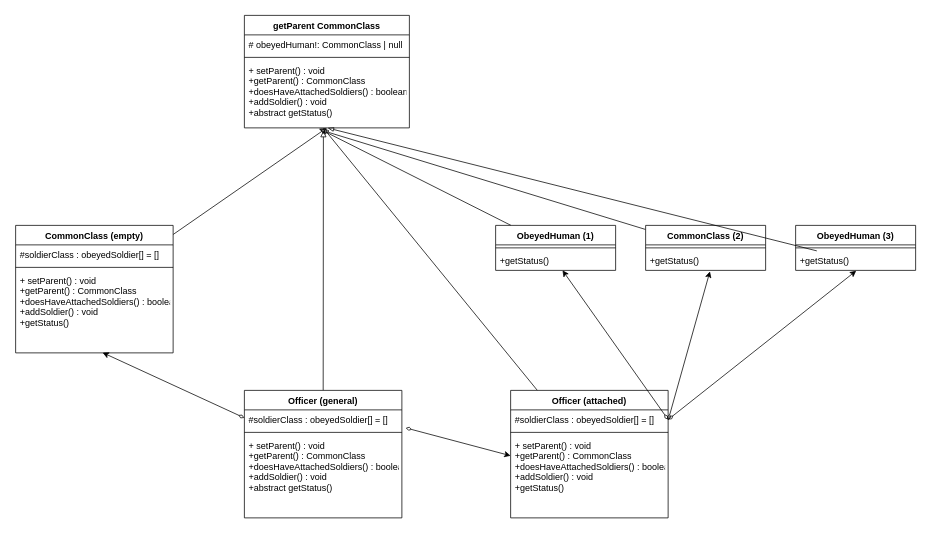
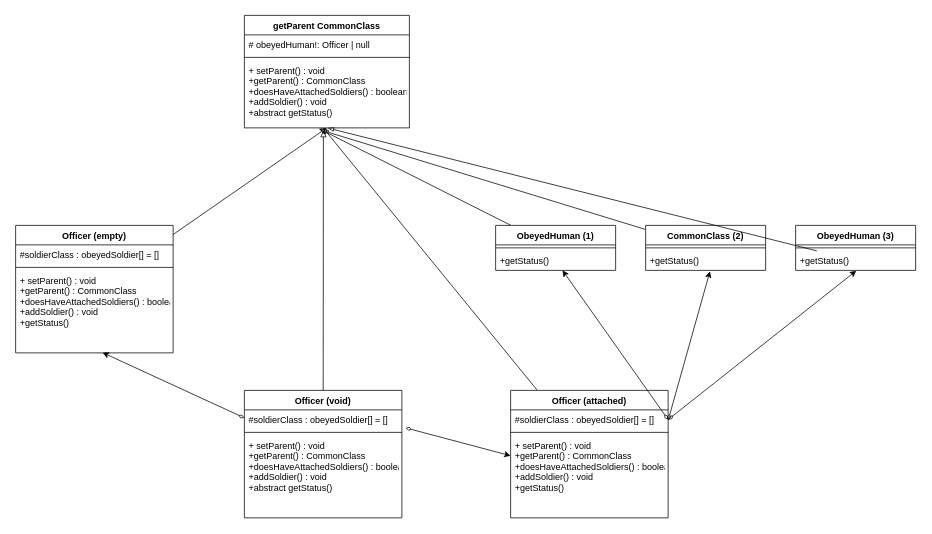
node "# obeyedHuman!: CommonClass | null": label "# obeyedHuman!: CommonClass | null" -> "# obeyedHuman!: Officer | null"
node "CommonClass (empty)": label "CommonClass (empty)" -> "Officer (empty)"
node "Officer (general)": label "Officer (general)" -> "Officer (void)"
